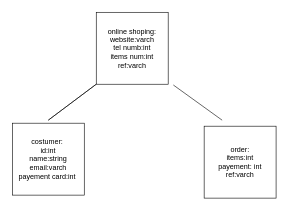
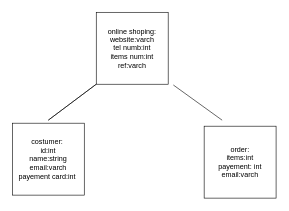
node "order: items:int payement: int ref:varch": label "order: items:int payement: int ref:varch" -> "order: items:int payement: int email:varch"
